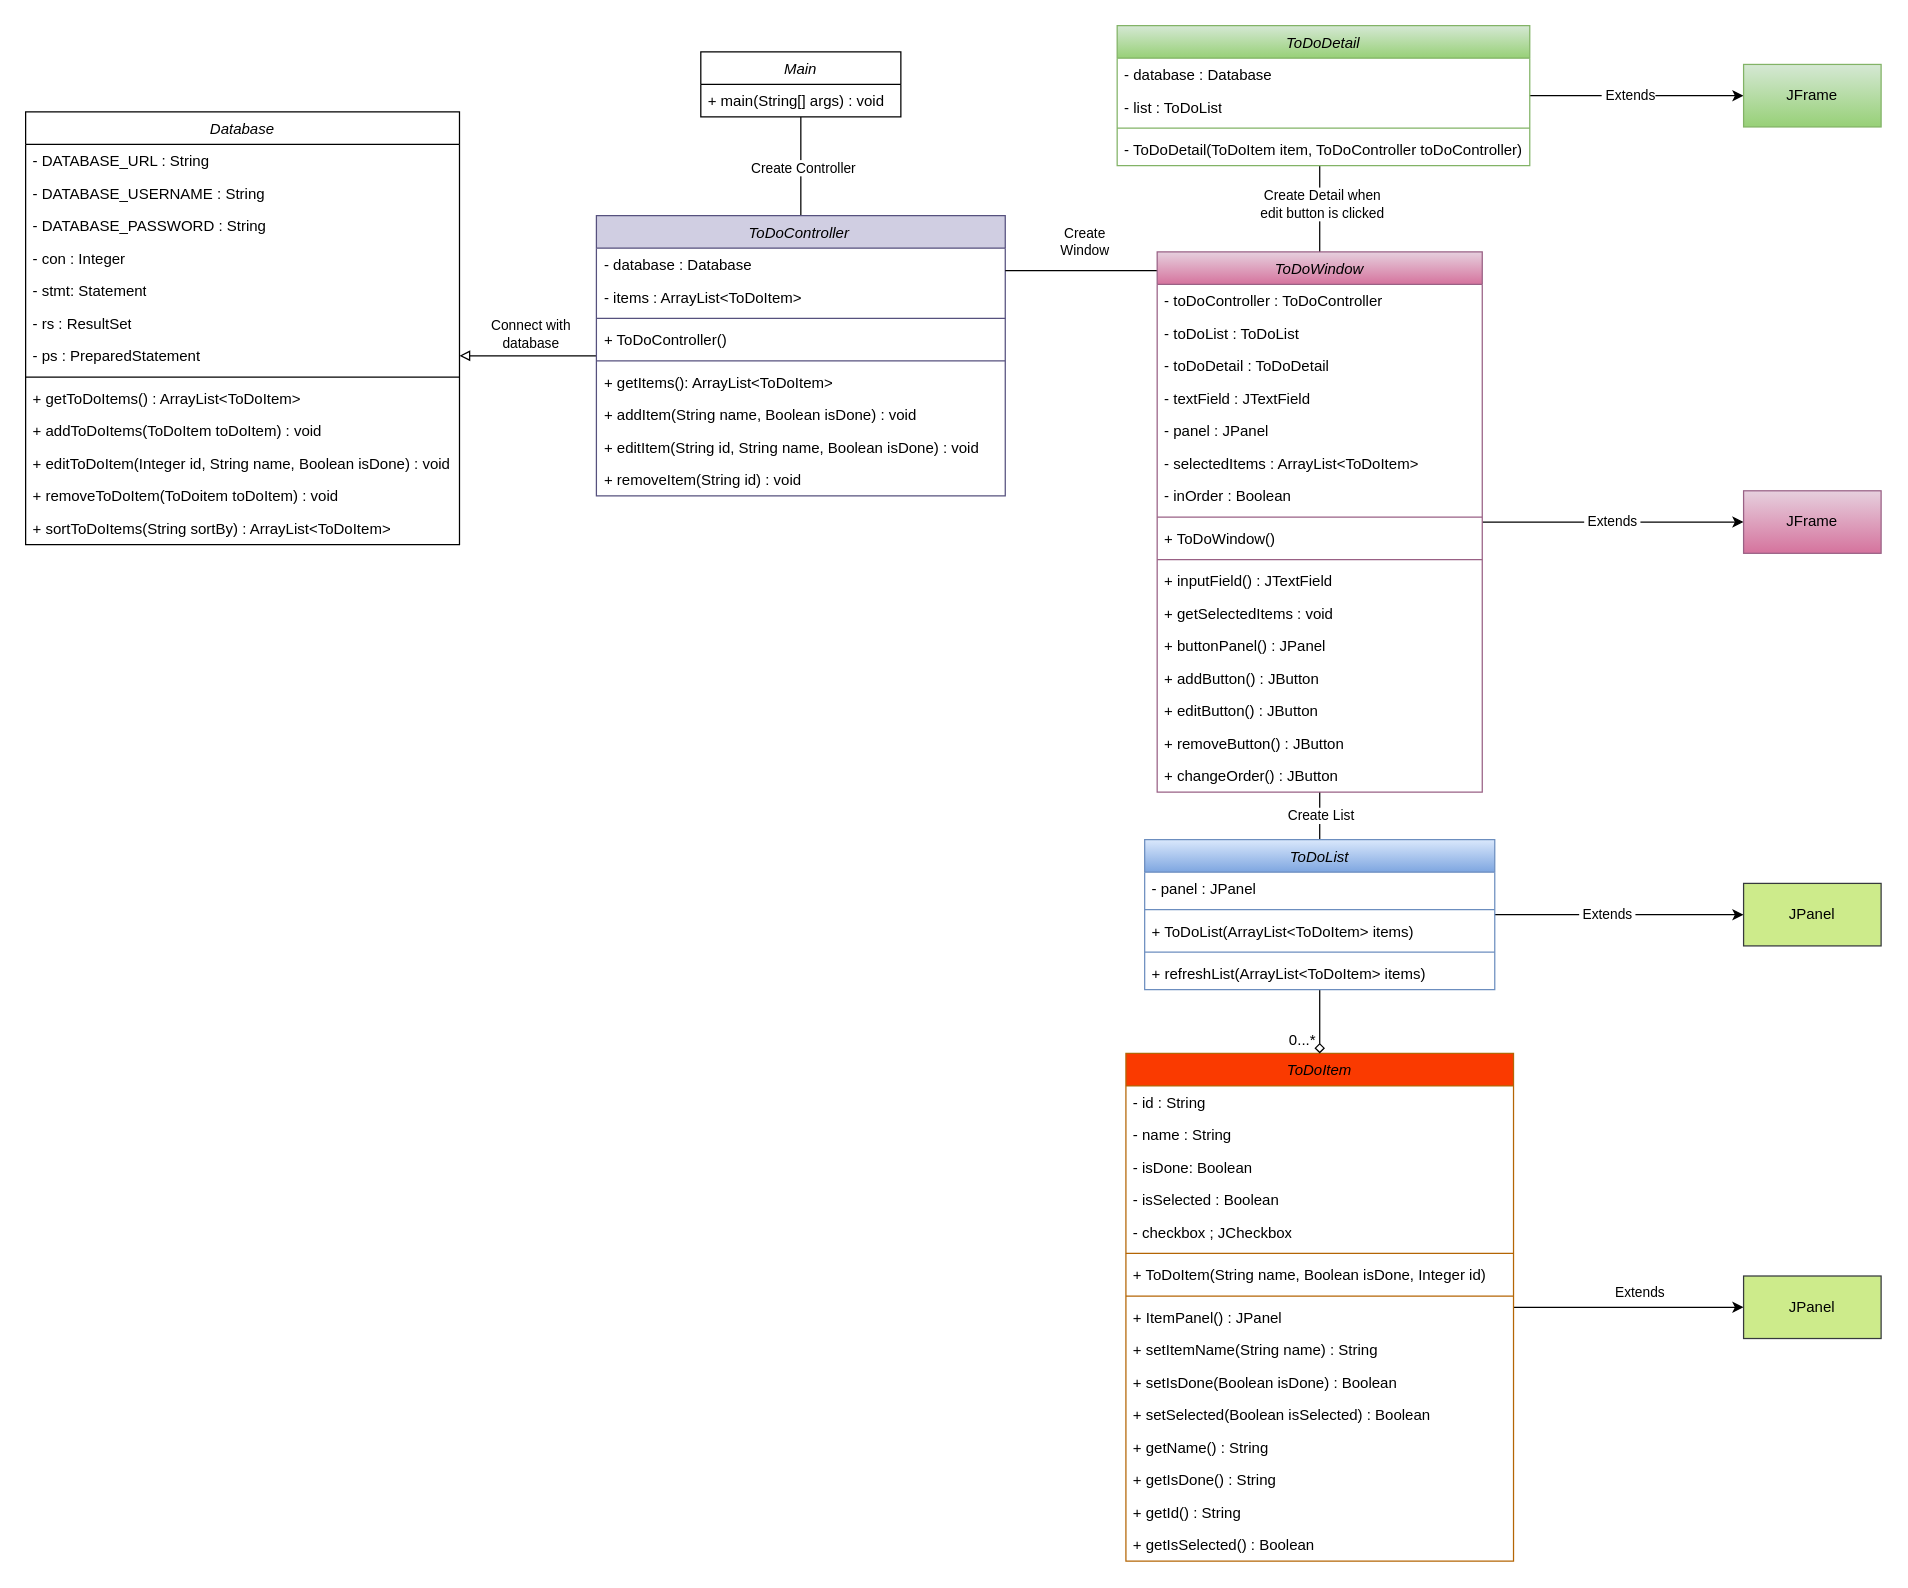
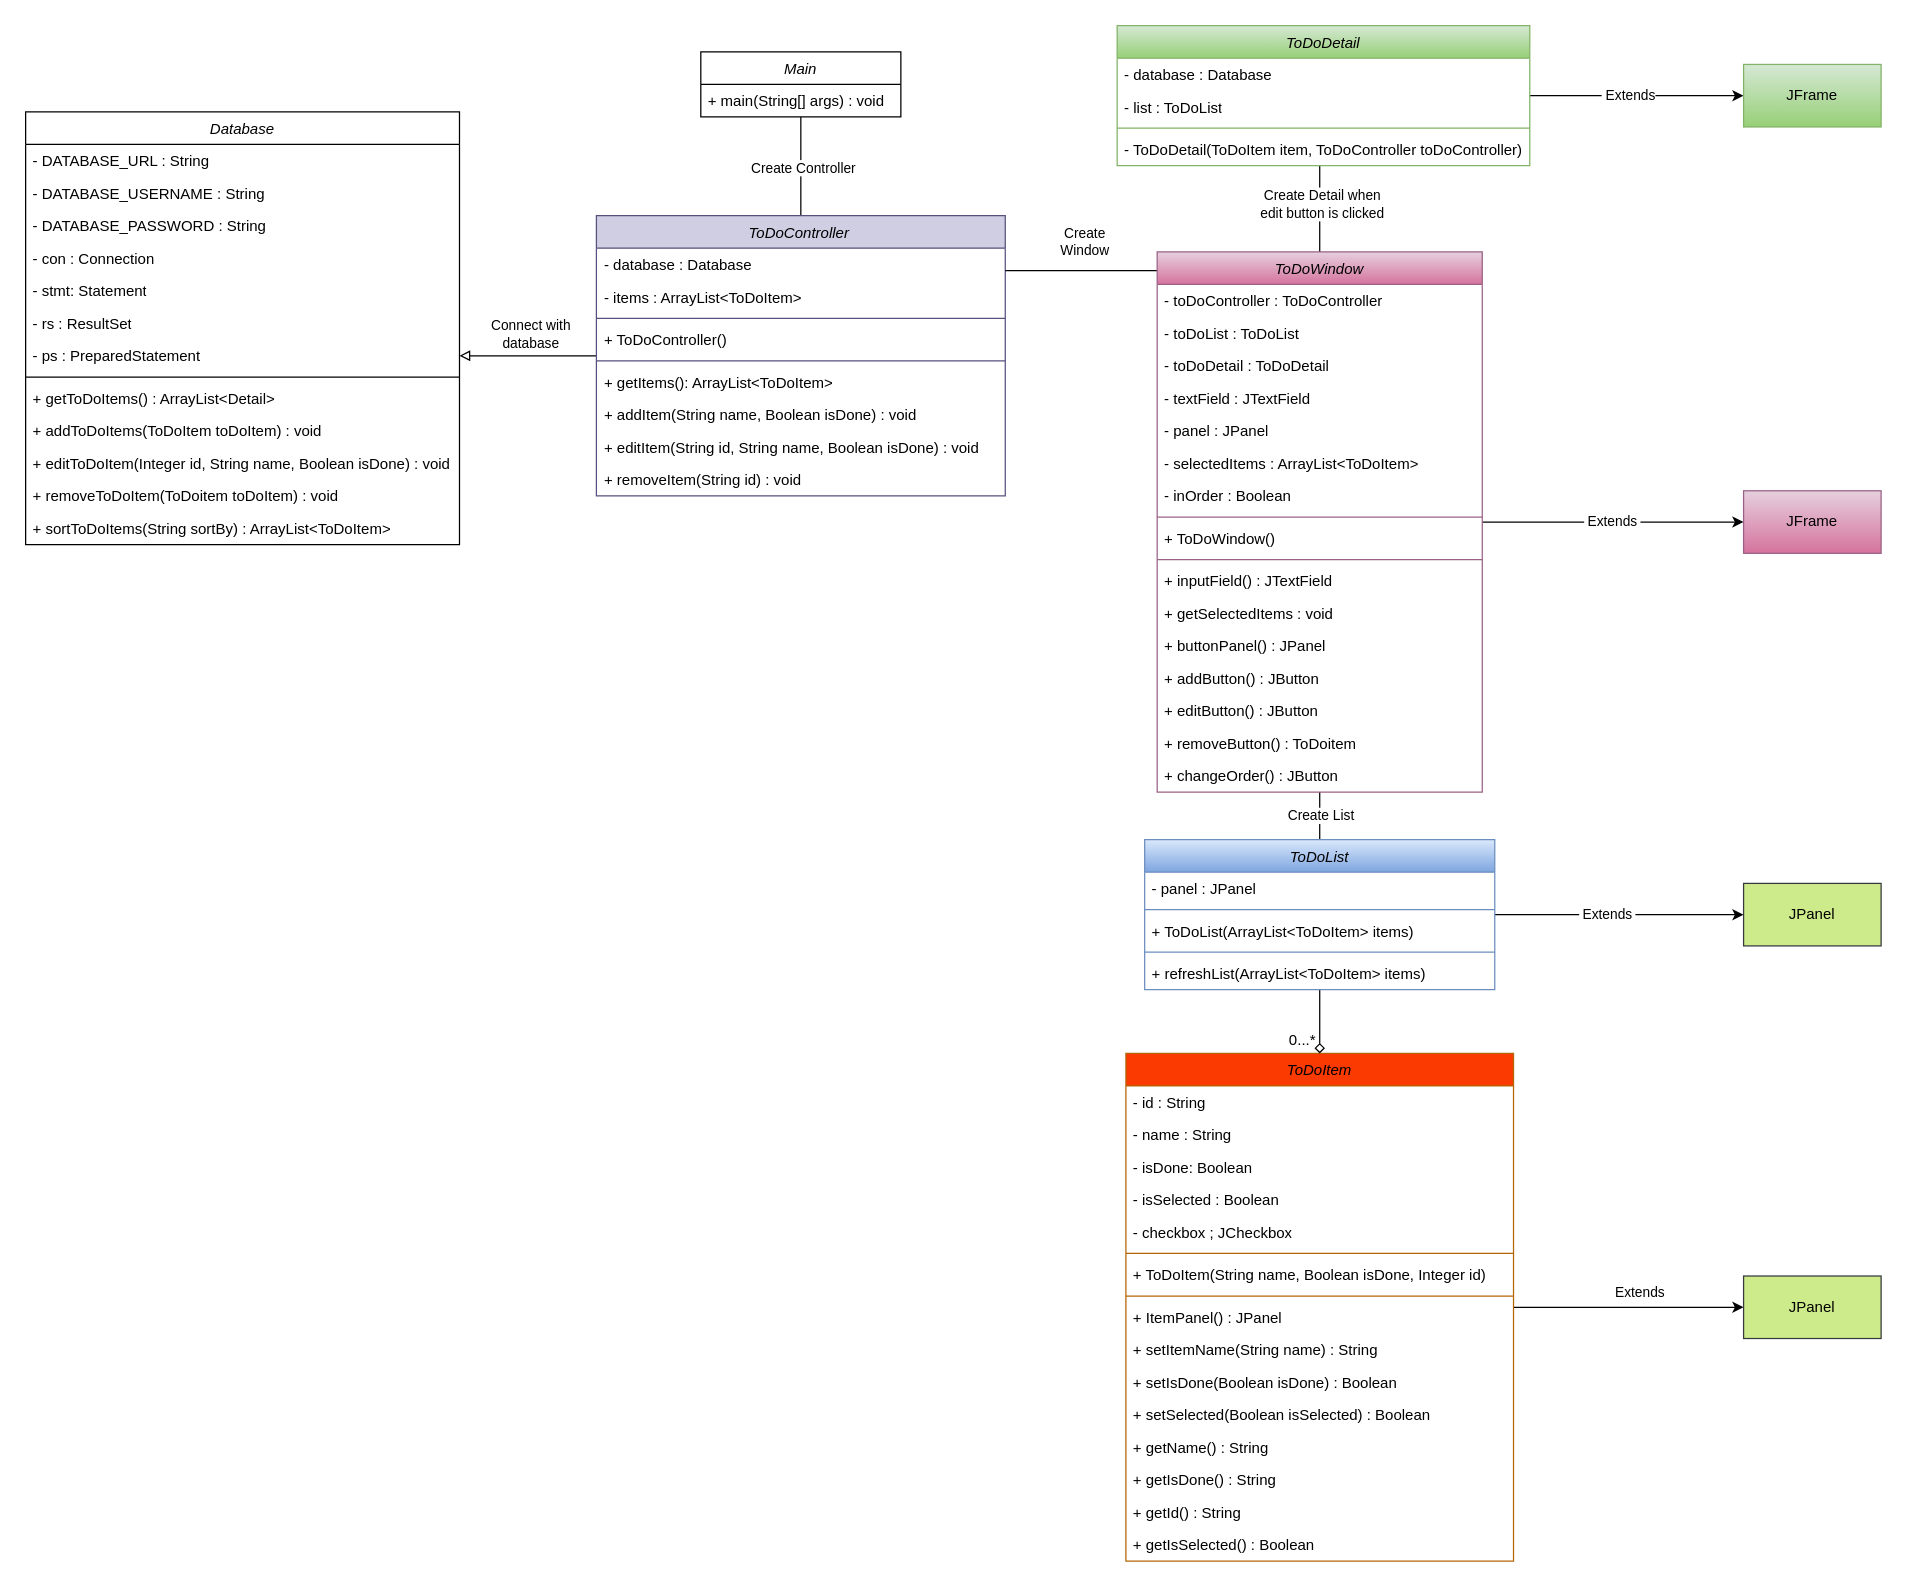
node "- con : Integer": label "- con : Integer" -> "- con : Connection"
node "+ getToDoItems() : ArrayList<ToDoItem>": label "+ getToDoItems() : ArrayList<ToDoItem>" -> "+ getToDoItems() : ArrayList<Detail>"
node "+ removeButton() : JButton": label "+ removeButton() : JButton" -> "+ removeButton() : ToDoitem"
